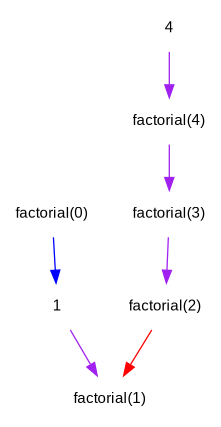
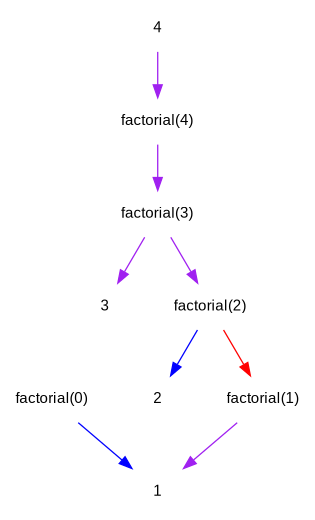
node "3": added
edge "1" -> "factorial(1)": reversed
node "2": added
